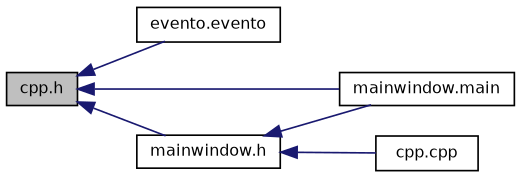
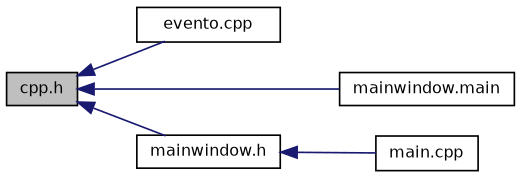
node "evento.evento": label "evento.evento" -> "evento.cpp"
edge "mainwindow.main" -> "mainwindow.h": removed
node "cpp.cpp": label "cpp.cpp" -> "main.cpp"
